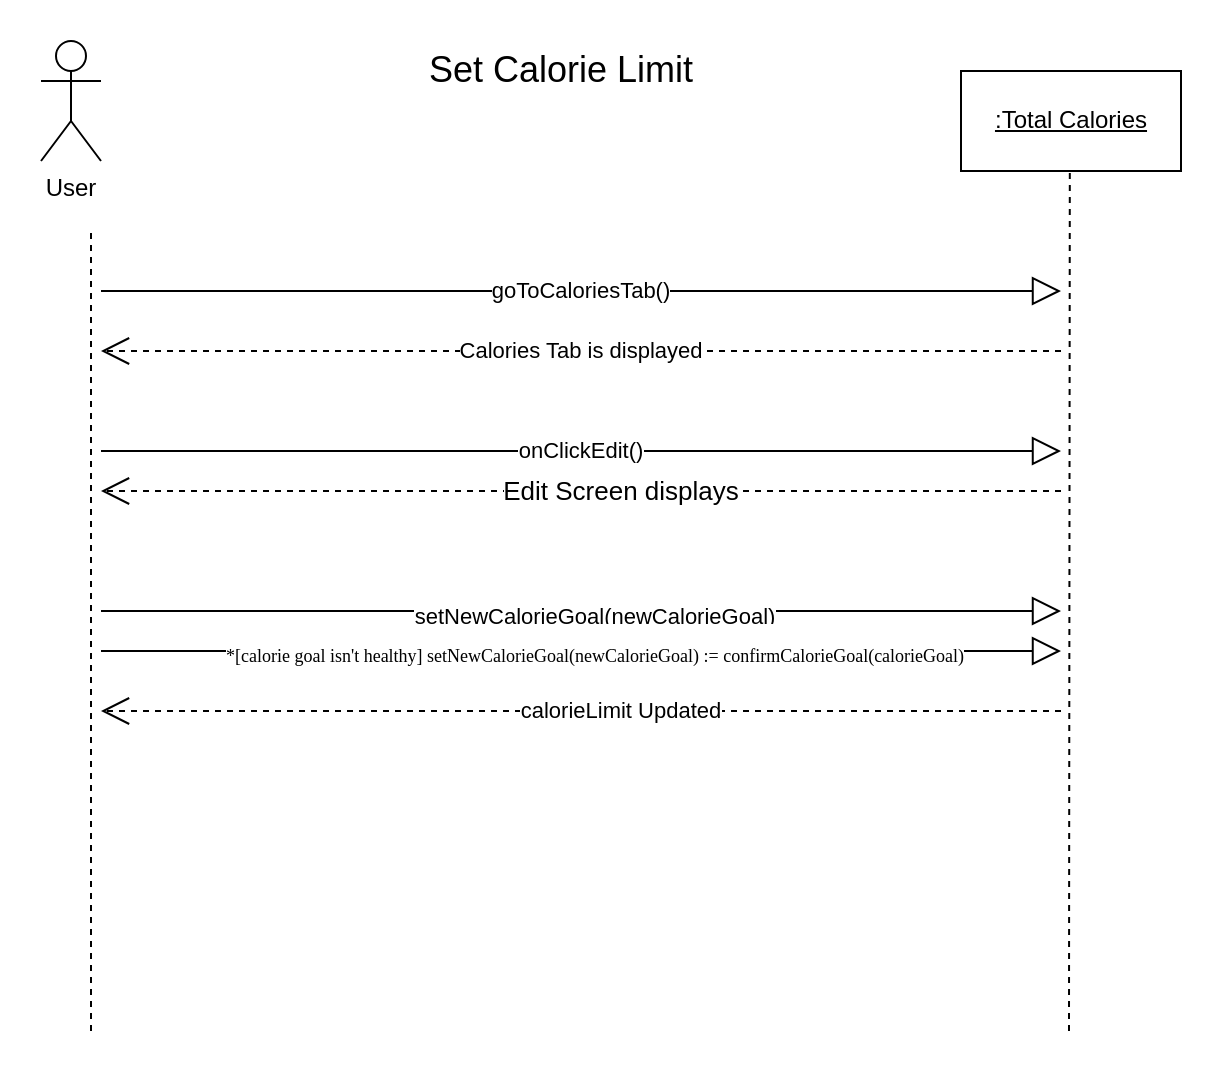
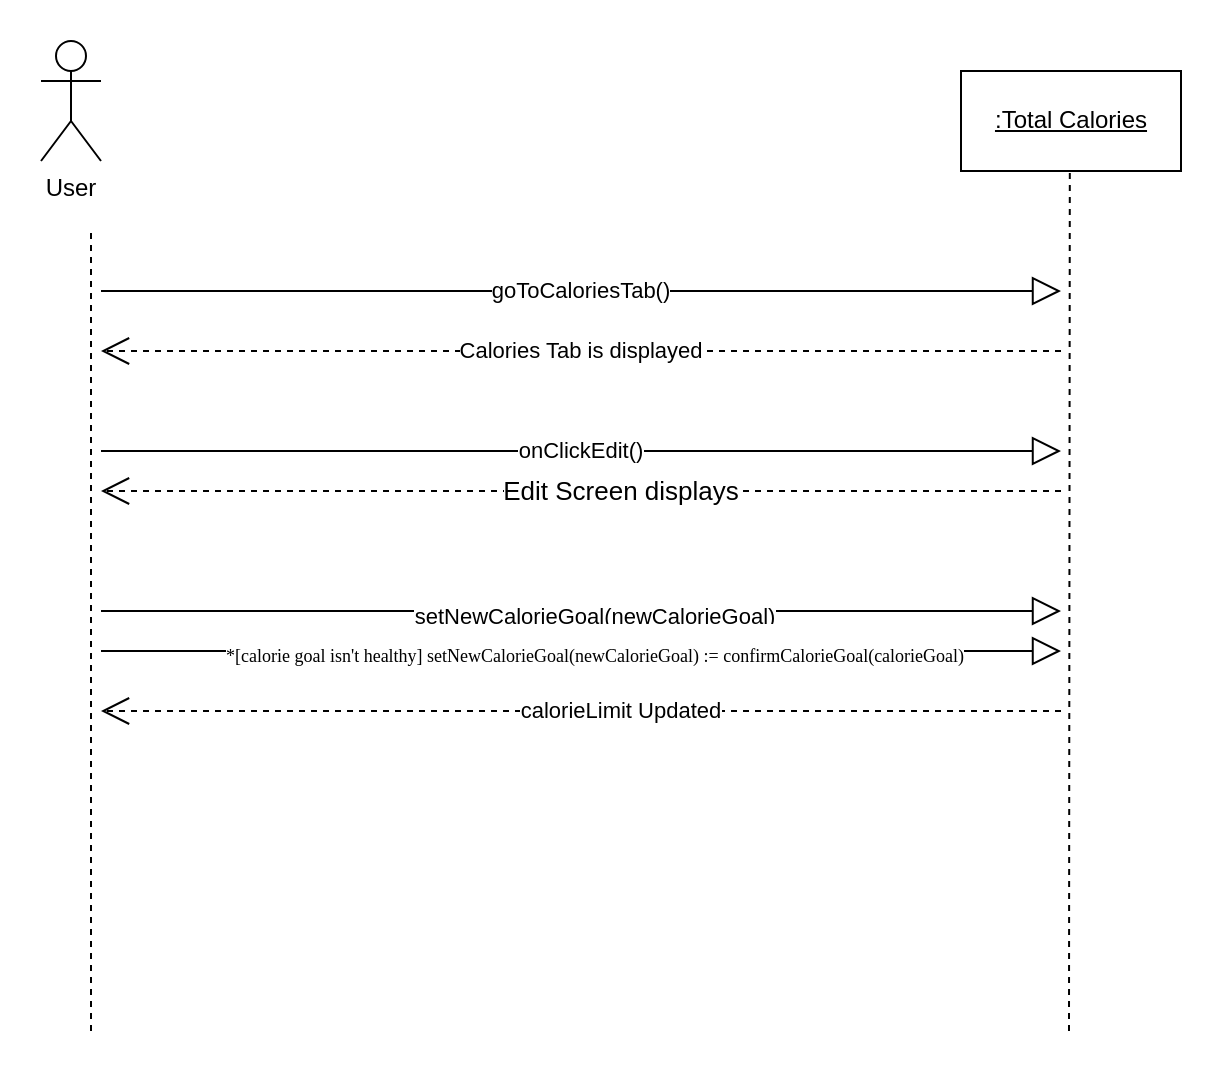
node "Set Calorie Limit": removed
